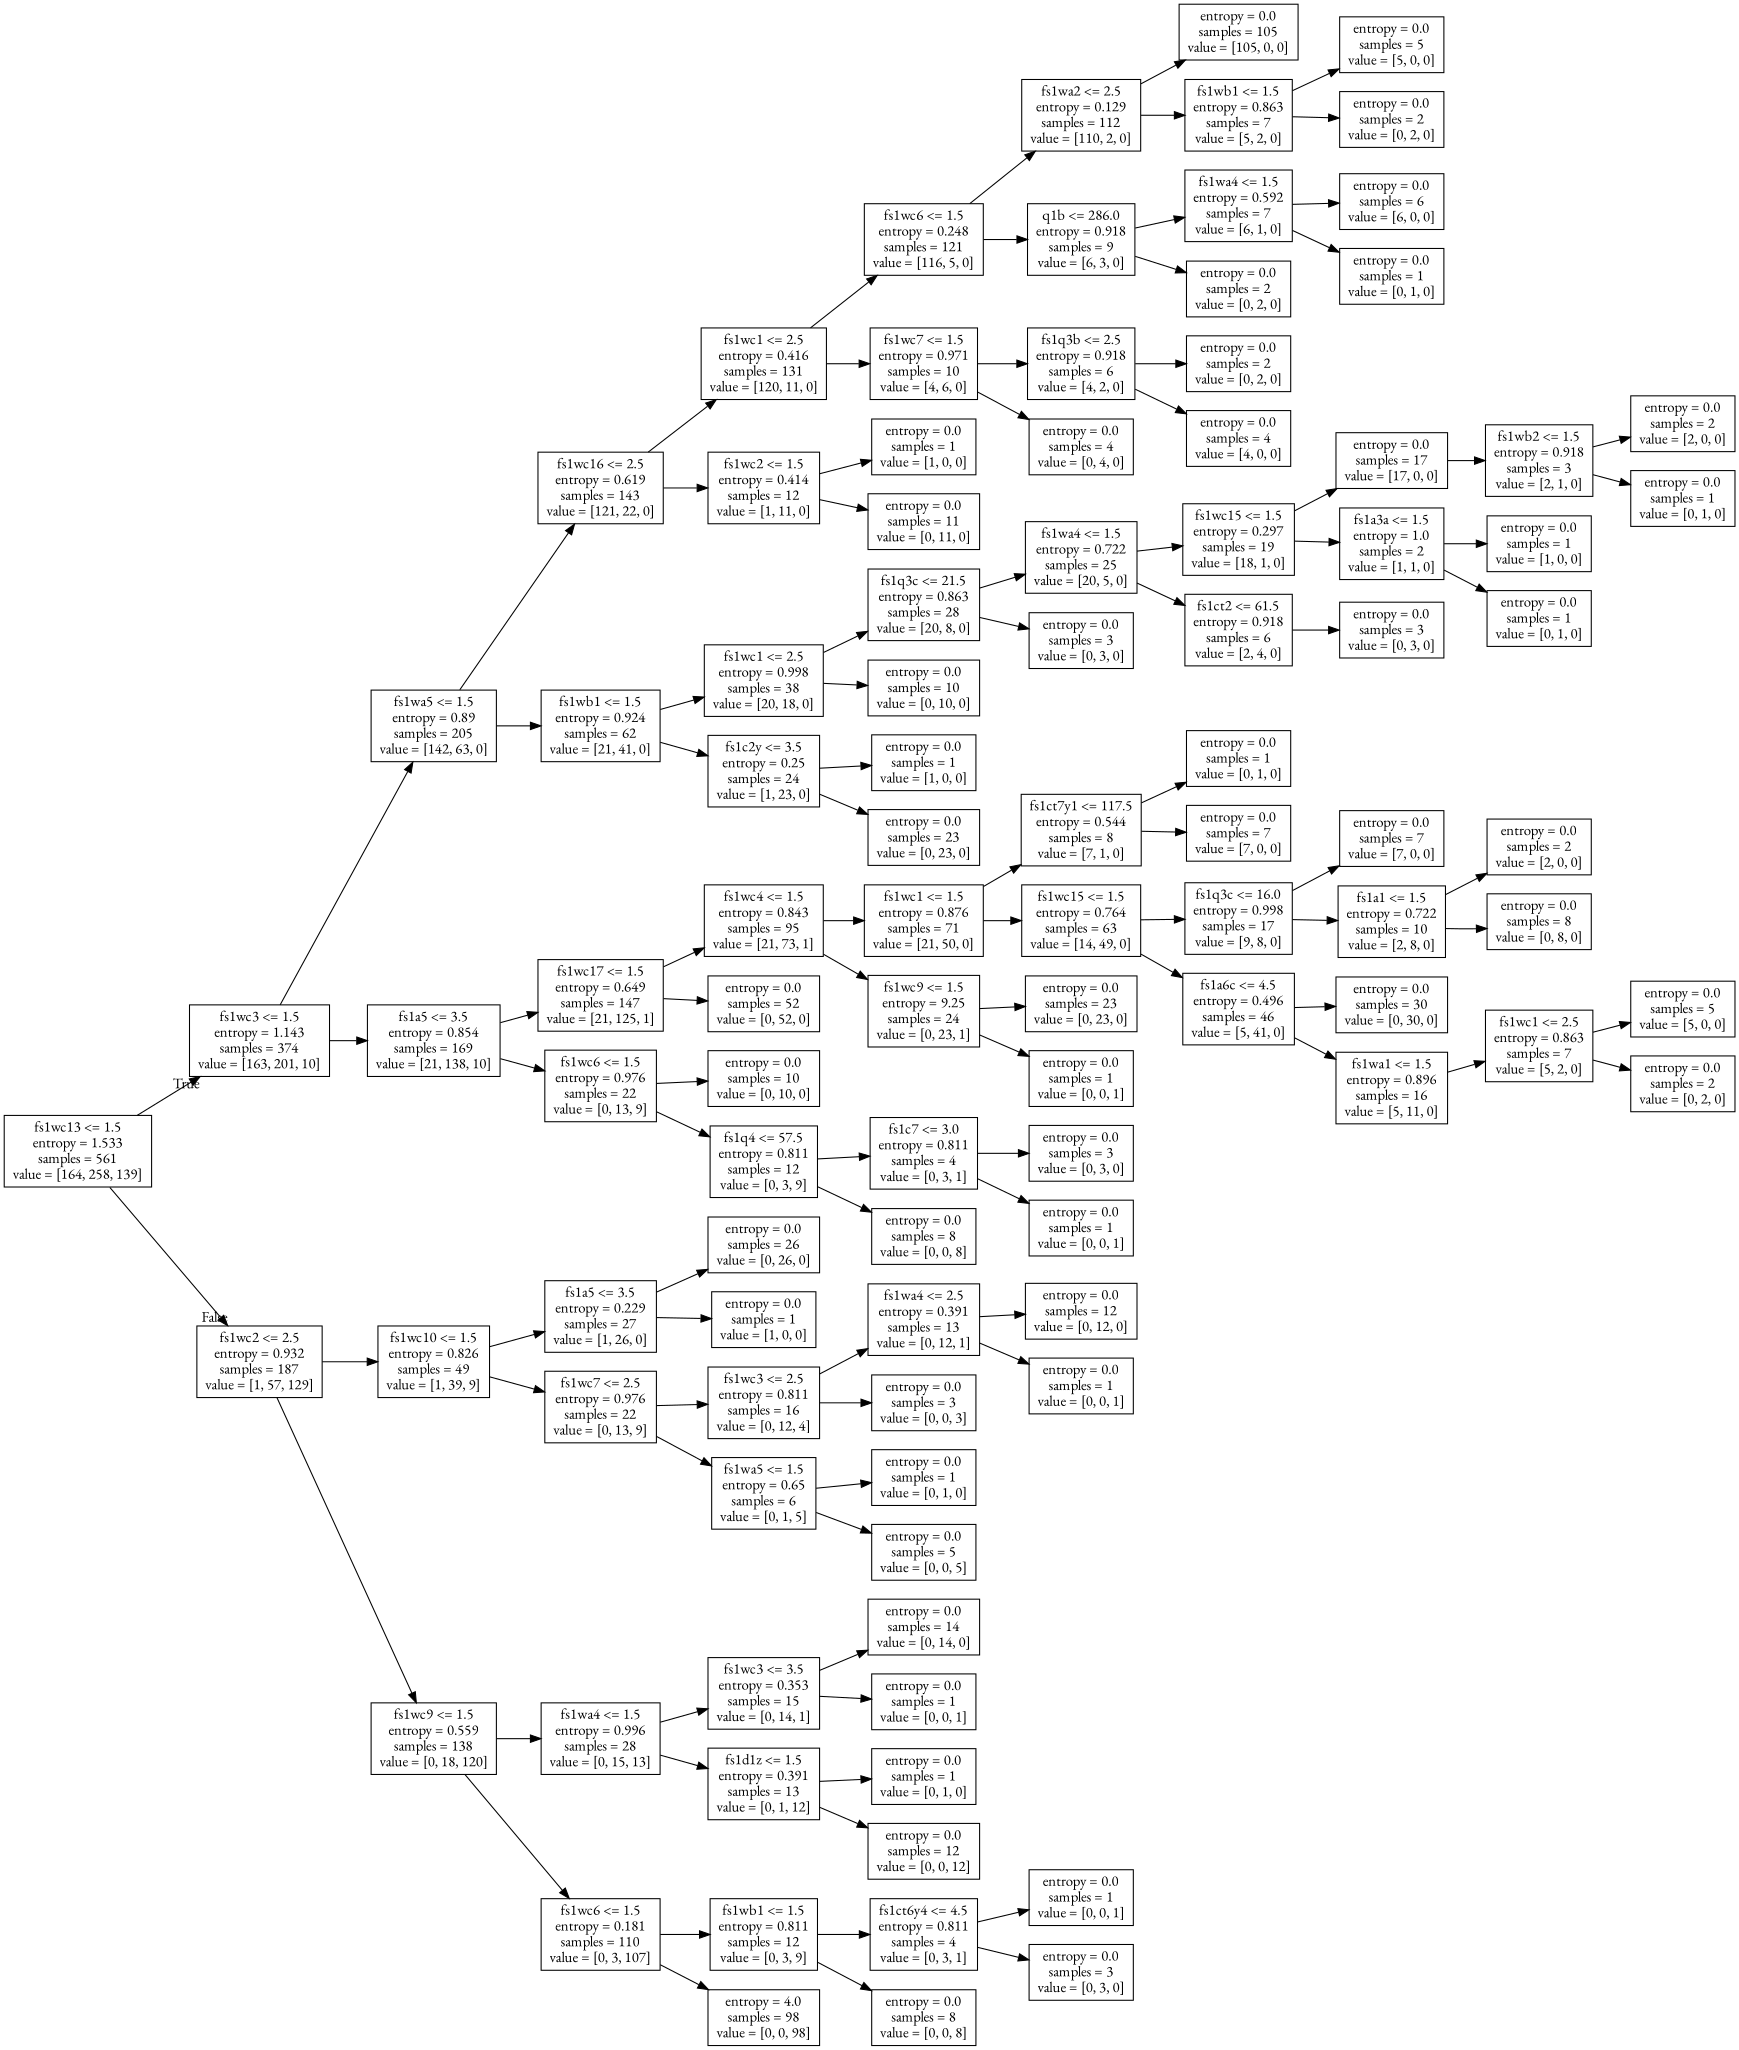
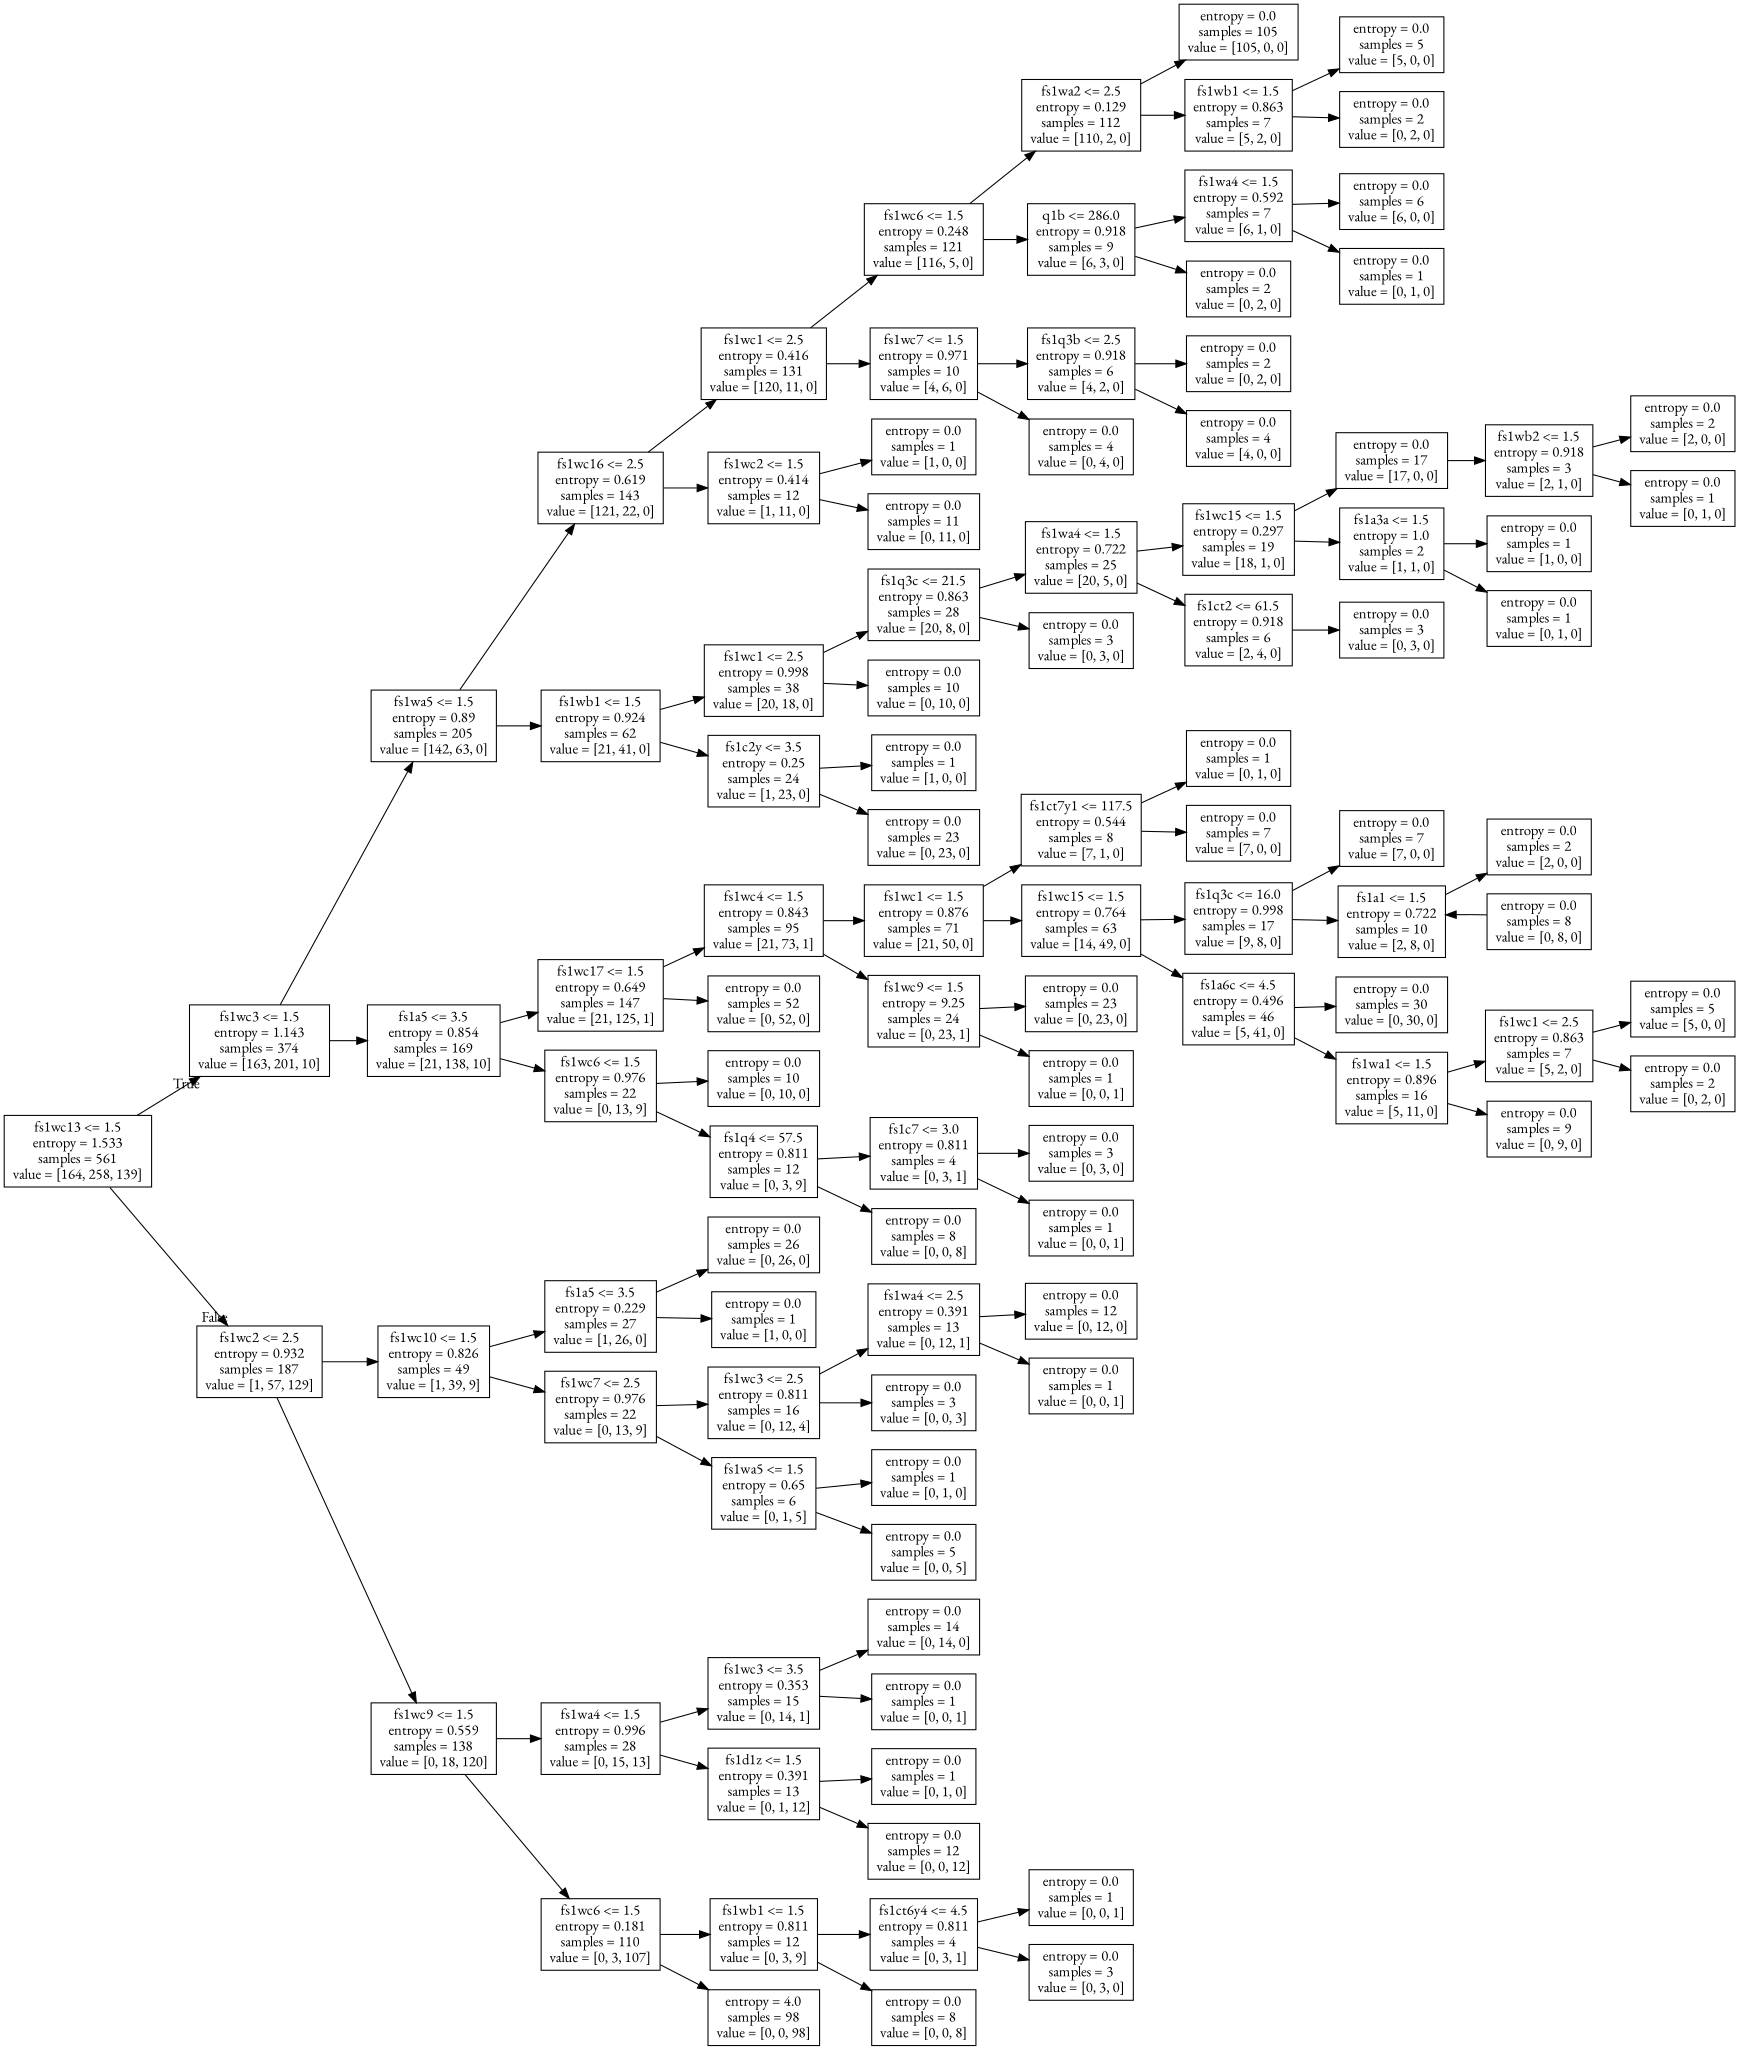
edge "fs1a1 <= 1.5 entropy = 0.722 samples = 10 value = [2, 8, 0]" -> "entropy = 0.0 samples = 8 value = [0, 8, 0]": reversed
node "entropy = 0.0 samples = 9 value = [0, 9, 0]": added
